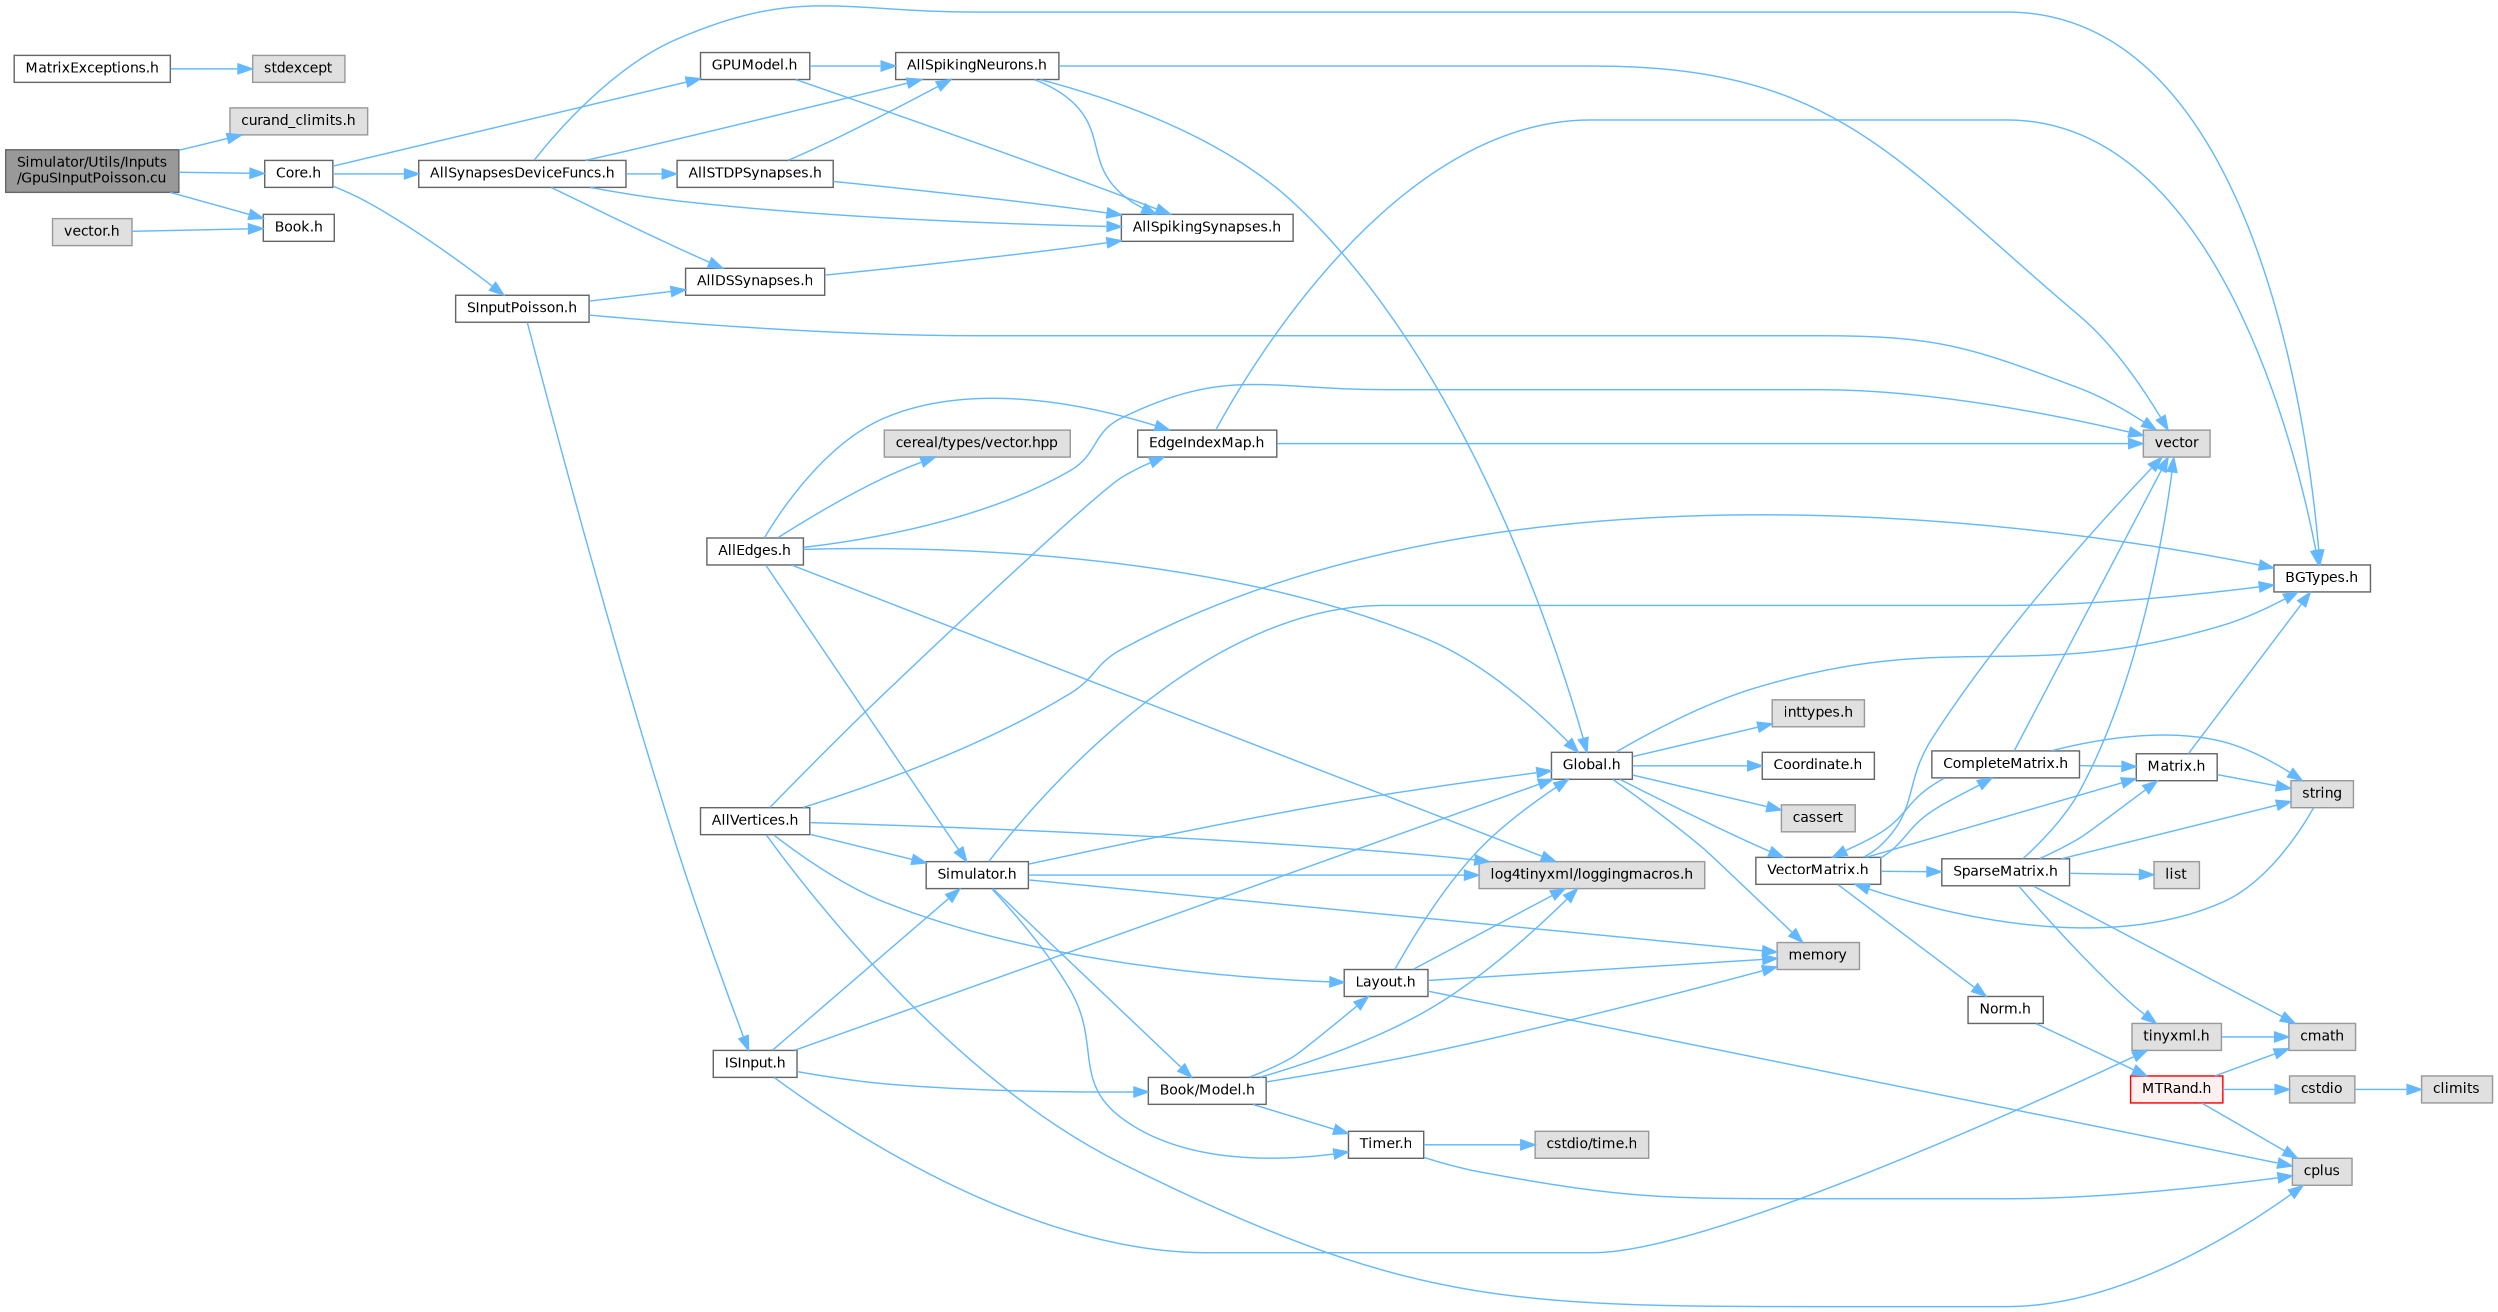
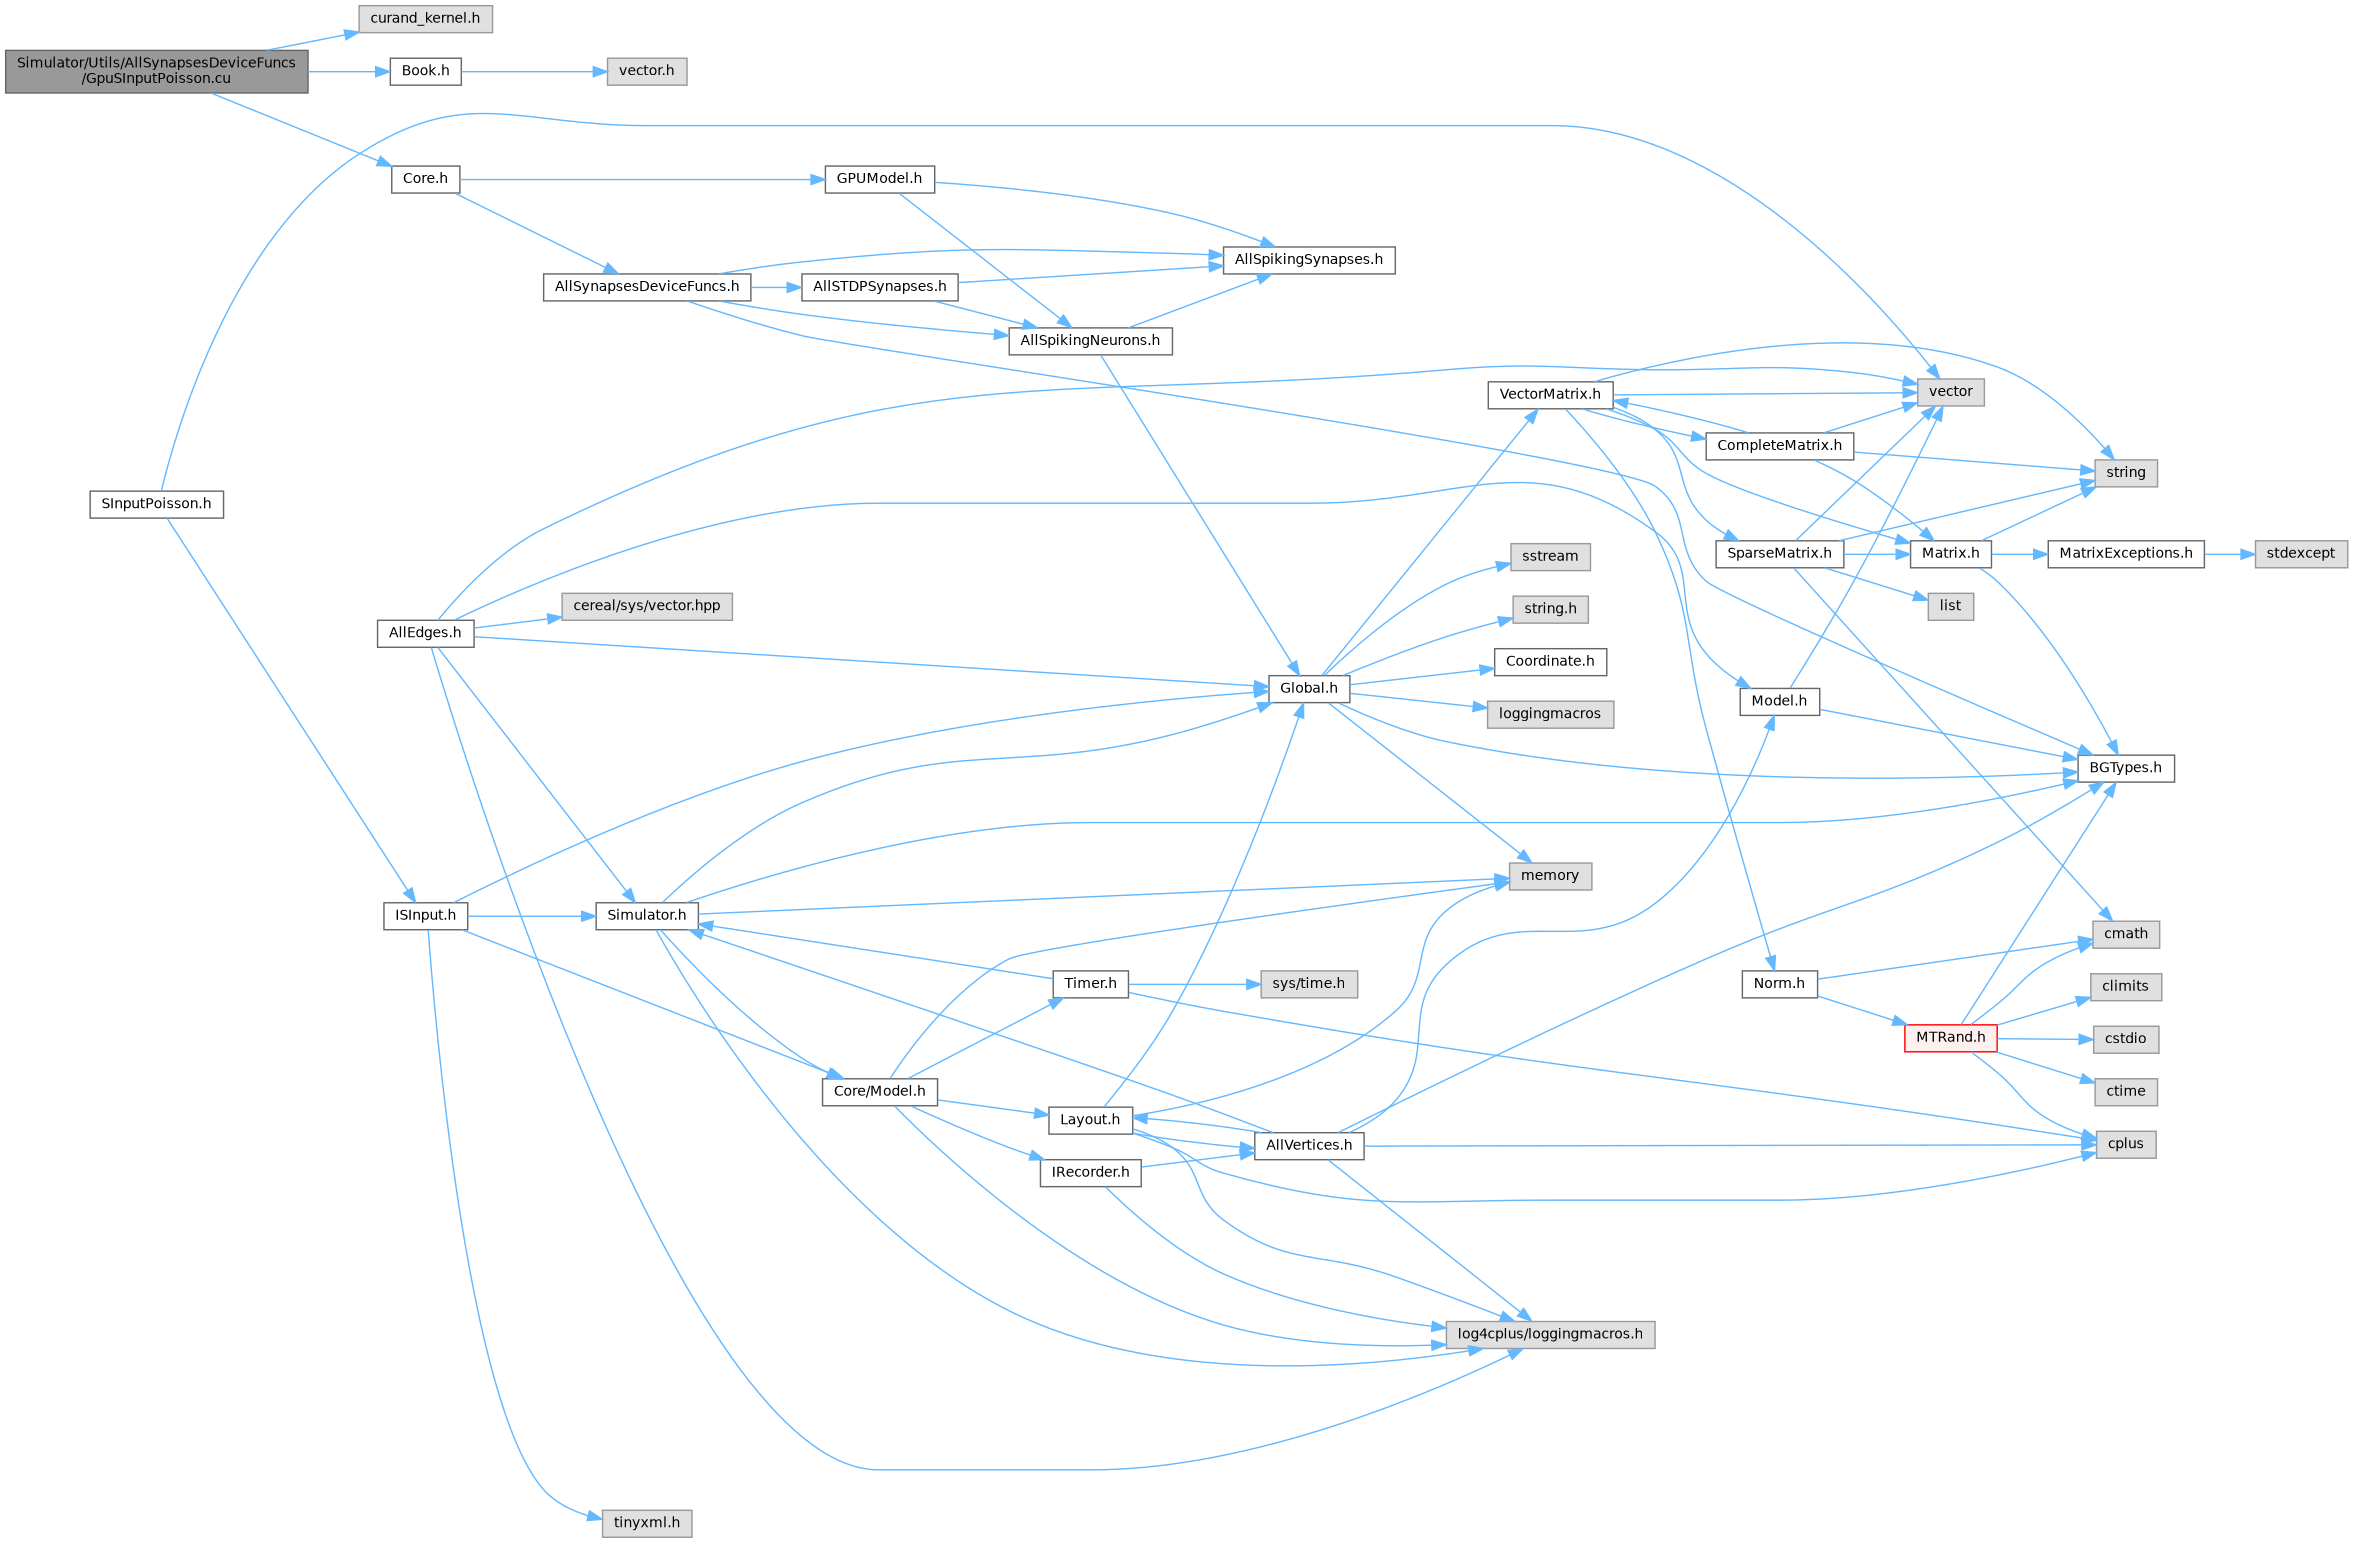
edge "AllSpikingNeurons.h" -> "vector": removed
node "curand_climits.h": label "curand_climits.h" -> "curand_kernel.h"
node "Simulator/Utils/Inputs /GpuSInputPoisson.cu": label "Simulator/Utils/Inputs /GpuSInputPoisson.cu" -> "Simulator/Utils/AllSynapsesDeviceFuncs /GpuSInputPoisson.cu"
edge "vector.h" -> "Book.h": reversed
edge "Core.h" -> "SInputPoisson.h": removed
node "AllDSSynapses.h": removed
node "cereal/types/vector.hpp": label "cereal/types/vector.hpp" -> "cereal/sys/vector.hpp"
node "EdgeIndexMap.h": label "EdgeIndexMap.h" -> "Model.h"
edge "Matrix.h" -> "MatrixExceptions.h": added
node "sstream": added
node "inttypes.h": label "inttypes.h" -> "string.h"
node "cassert": label "cassert" -> "loggingmacros"
node "log4tinyxml/loggingmacros.h": label "log4tinyxml/loggingmacros.h" -> "log4cplus/loggingmacros.h"
edge "MTRand.h" -> "BGTypes.h": added
edge "string" -> "VectorMatrix.h": reversed
edge "SparseMatrix.h" -> "tinyxml.h": removed
edge "tinyxml.h" -> "cmath": now "Norm.h" -> "cmath"
edge "cstdio" -> "climits": now "MTRand.h" -> "climits"
node "Book/Model.h": label "Book/Model.h" -> "Core/Model.h"
node "ctime": added
edge "Simulator.h" -> "Timer.h": reversed
edge "Layout.h" -> "AllVertices.h": added
node "cstdio/time.h": label "cstdio/time.h" -> "sys/time.h"
node "IRecorder.h": added
